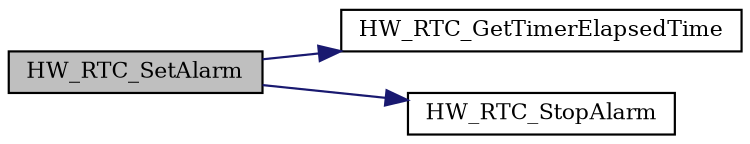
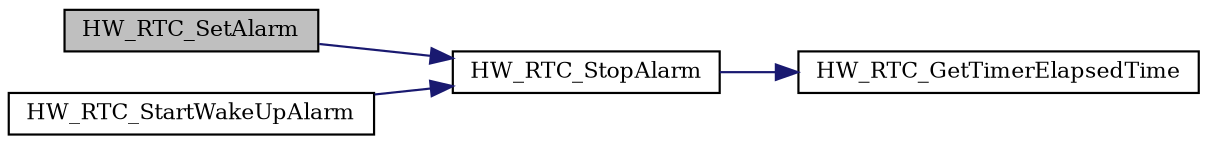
edge "HW_RTC_SetAlarm" -> "HW_RTC_GetTimerElapsedTime": now "HW_RTC_StopAlarm" -> "HW_RTC_GetTimerElapsedTime"
node "HW_RTC_StartWakeUpAlarm": added
